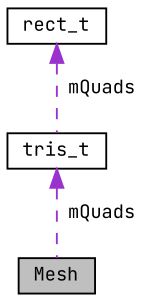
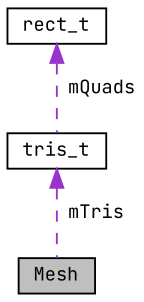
edge "Mesh" -> "tris_t": label " mQuads" -> " mTris"
